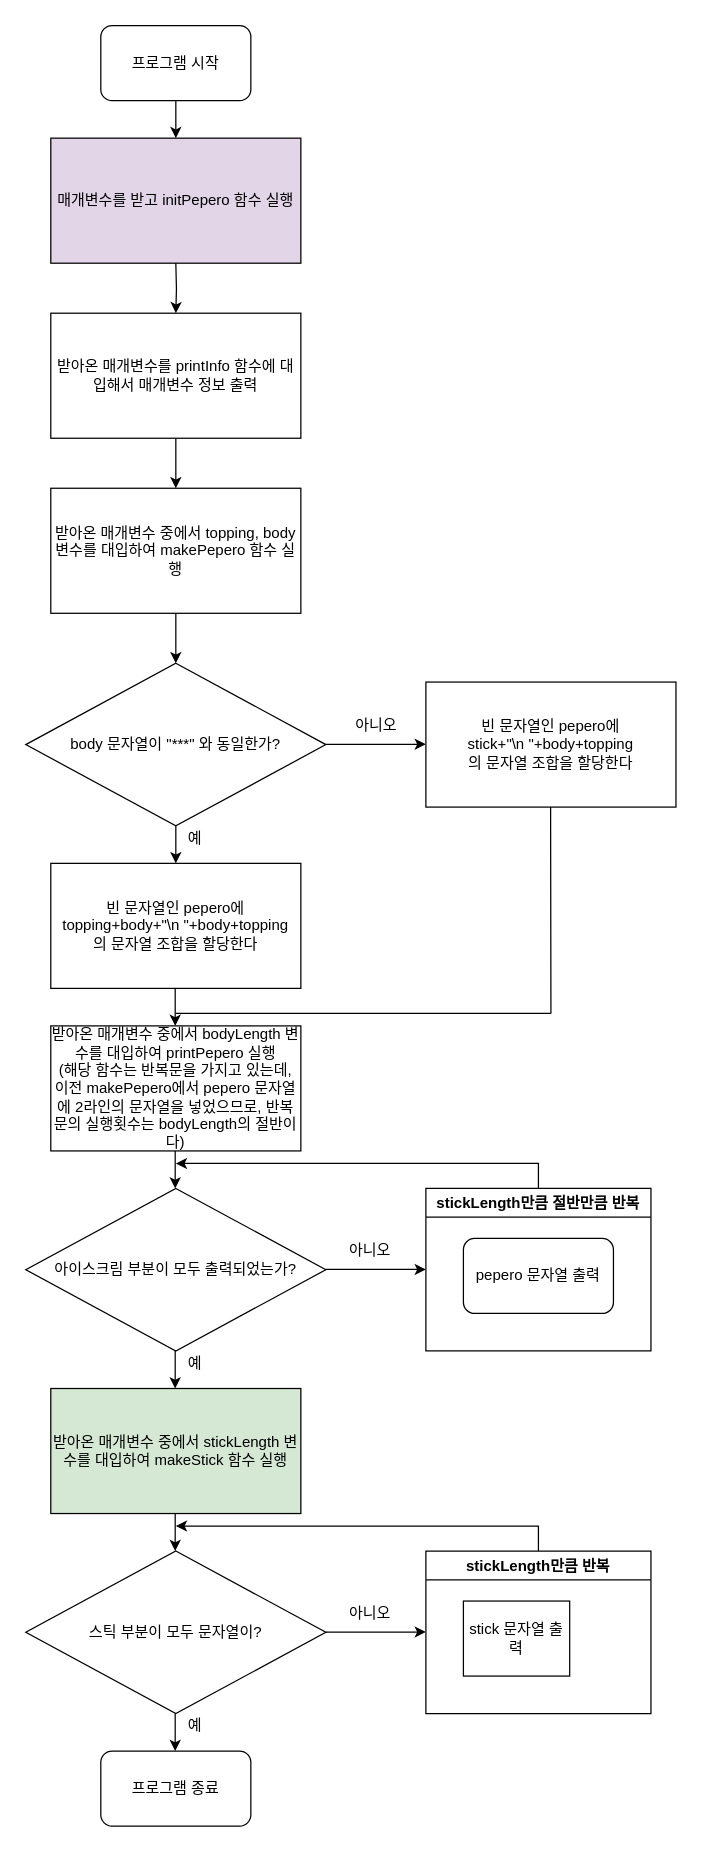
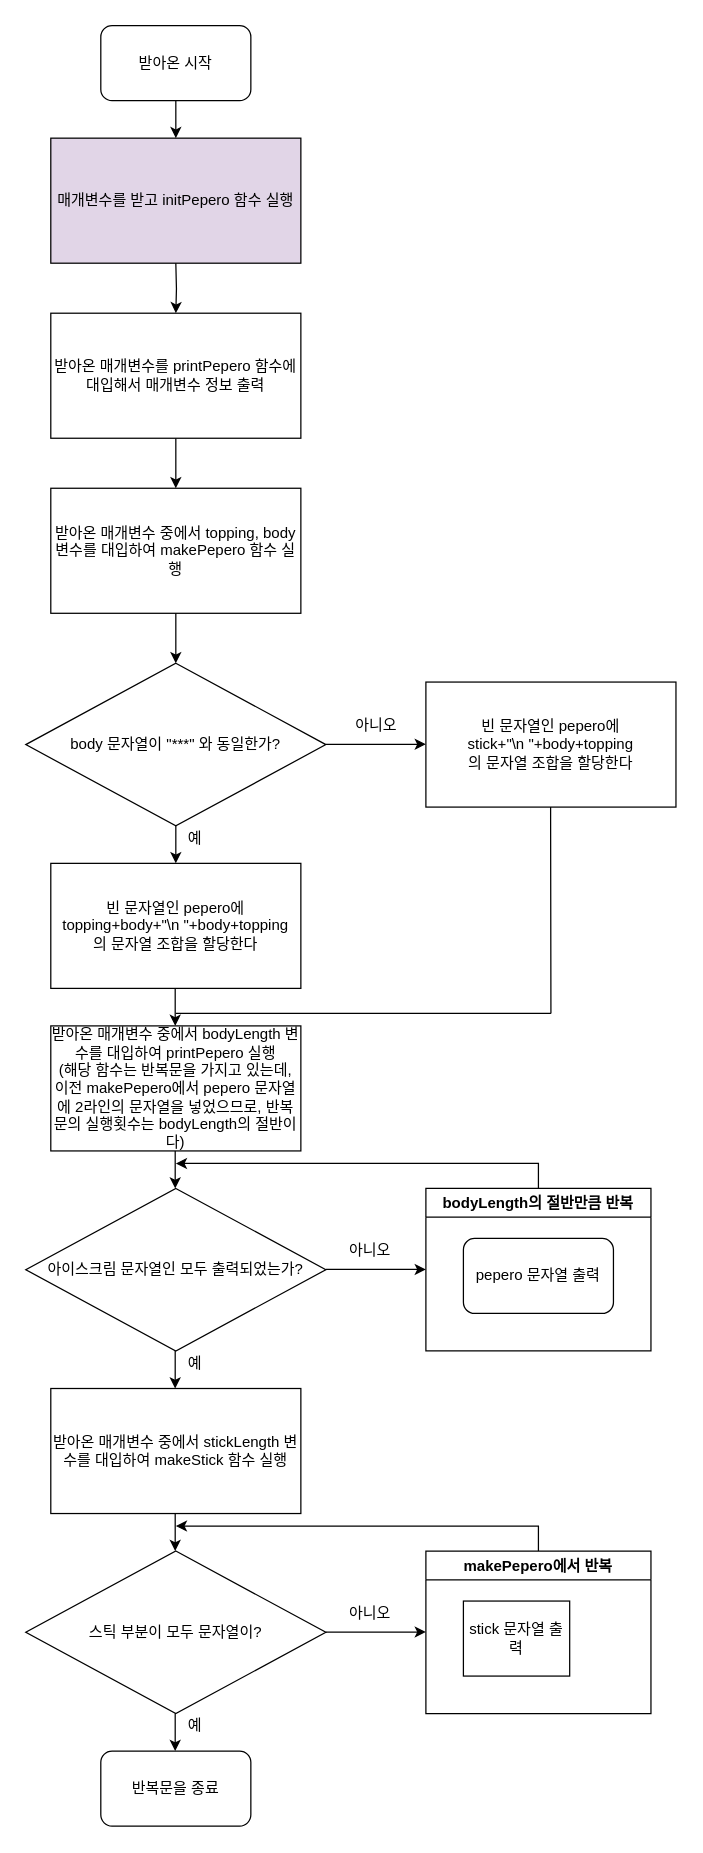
node "프로그램 시작": label "프로그램 시작" -> "받아온 시작"
node "받아온 매개변수를 printInfo 함수에 대입해서 매개변수 정보 출력": label "받아온 매개변수를 printInfo 함수에 대입해서 매개변수 정보 출력" -> "받아온 매개변수를 printPepero 함수에 대입해서 매개변수 정보 출력"
node "stickLength만큼 절반만큼 반복": label "stickLength만큼 절반만큼 반복" -> "bodyLength의 절반만큼 반복"
node "아이스크림 부분이 모두 출력되었는가?": label "아이스크림 부분이 모두 출력되었는가?" -> "아이스크림 문자열인 모두 출력되었는가?"
node "받아온 매개변수 중에서 stickLength 변수를 대입하여 makeStick 함수 실행": fillcolor #d5e8d4 -> #ffffff
node "stickLength만큼 반복": label "stickLength만큼 반복" -> "makePepero에서 반복"
node "프로그램 종료": label "프로그램 종료" -> "반복문을 종료"
